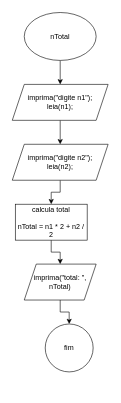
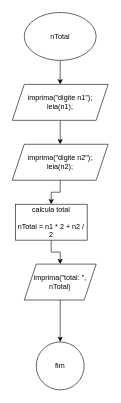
node "fim": moved (69, 348) -> (60, 366)
